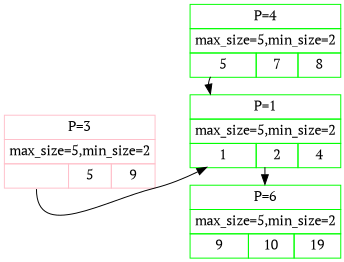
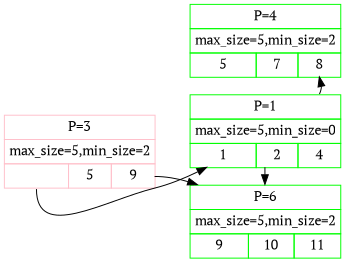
edge "P=4" -> "P=1": reversed
node "P=1": text "max_size=5,min_size=2" -> "max_size=5,min_size=0"
edge "P=3" -> "P=6": added
node "P=6": text "19" -> "11"
